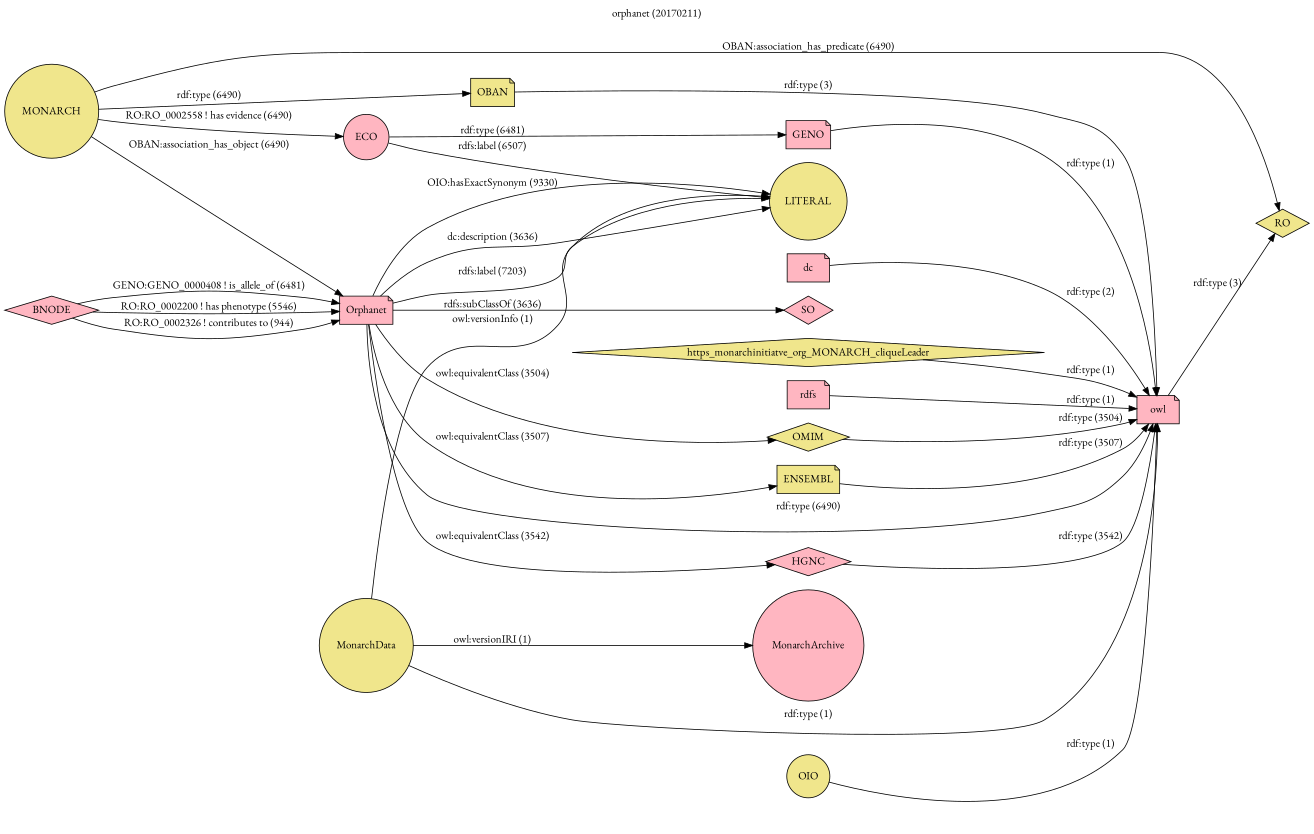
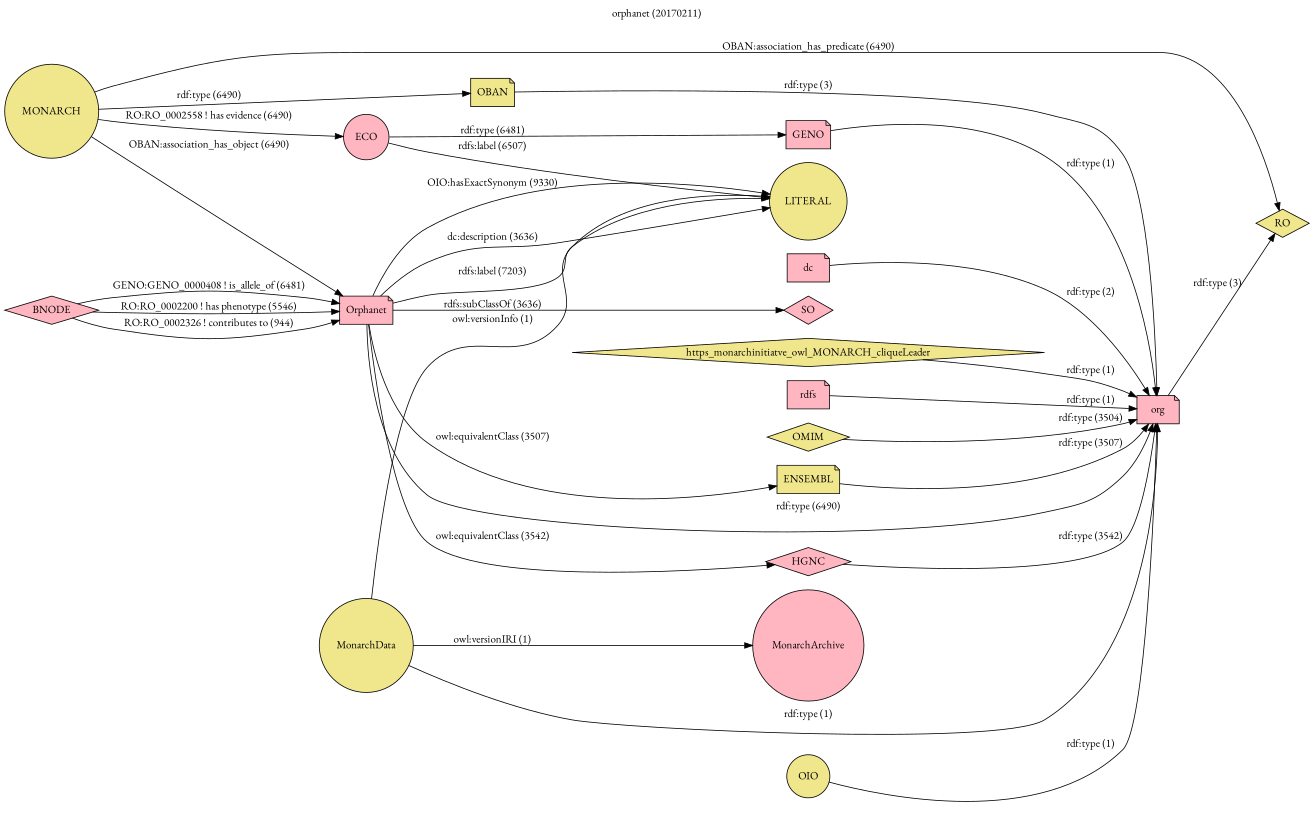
node "https_monarchinitiatve_org_MONARCH_cliqueLeader": label "https_monarchinitiatve_org_MONARCH_cliqueLeader" -> "https_monarchinitiatve_owl_MONARCH_cliqueLeader"
node "owl": label "owl" -> "org"
edge "Orphanet" -> "OMIM": removed, label "owl:equivalentClass (3504)"
